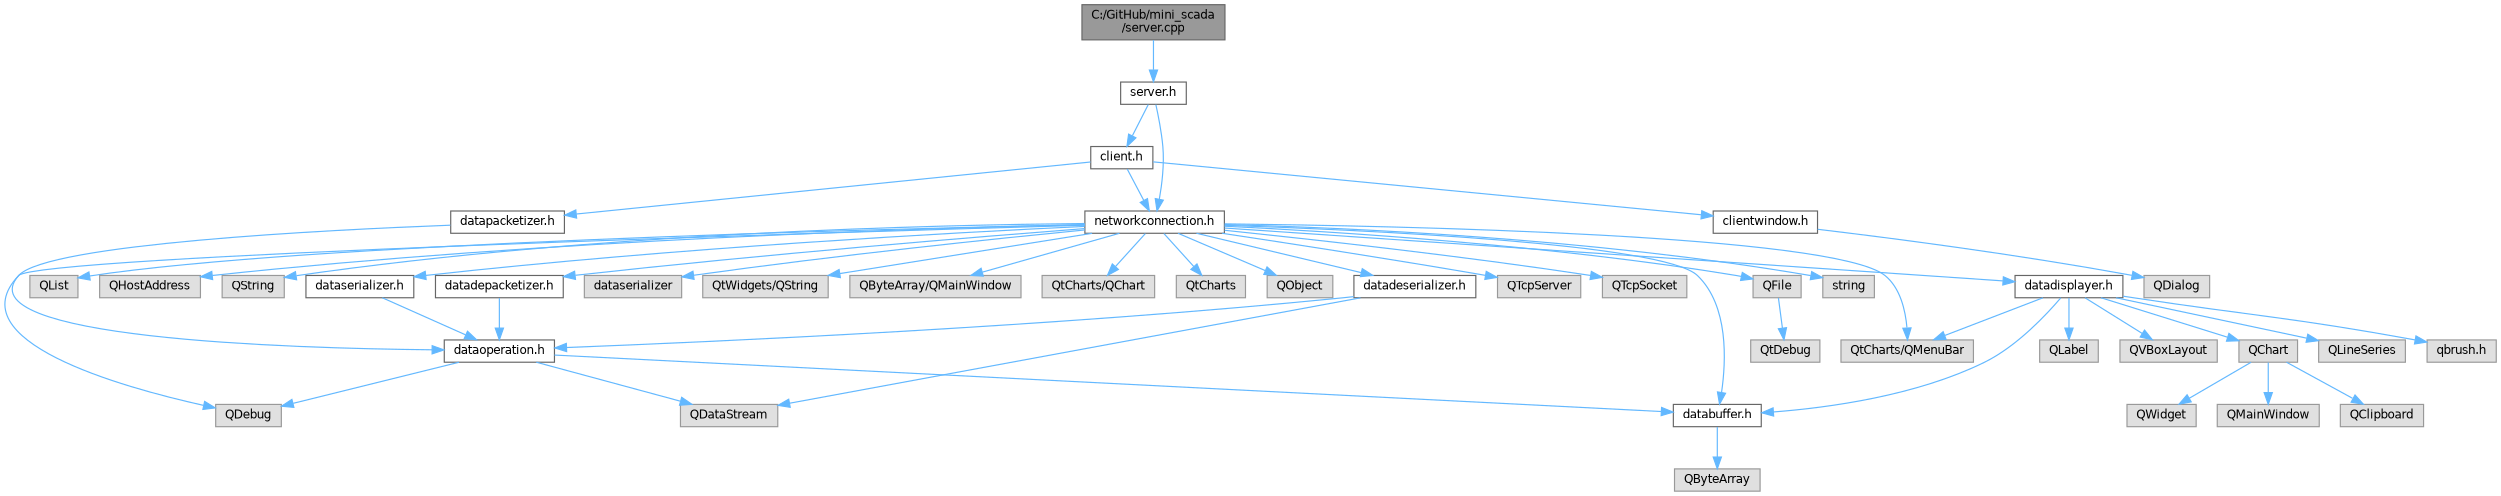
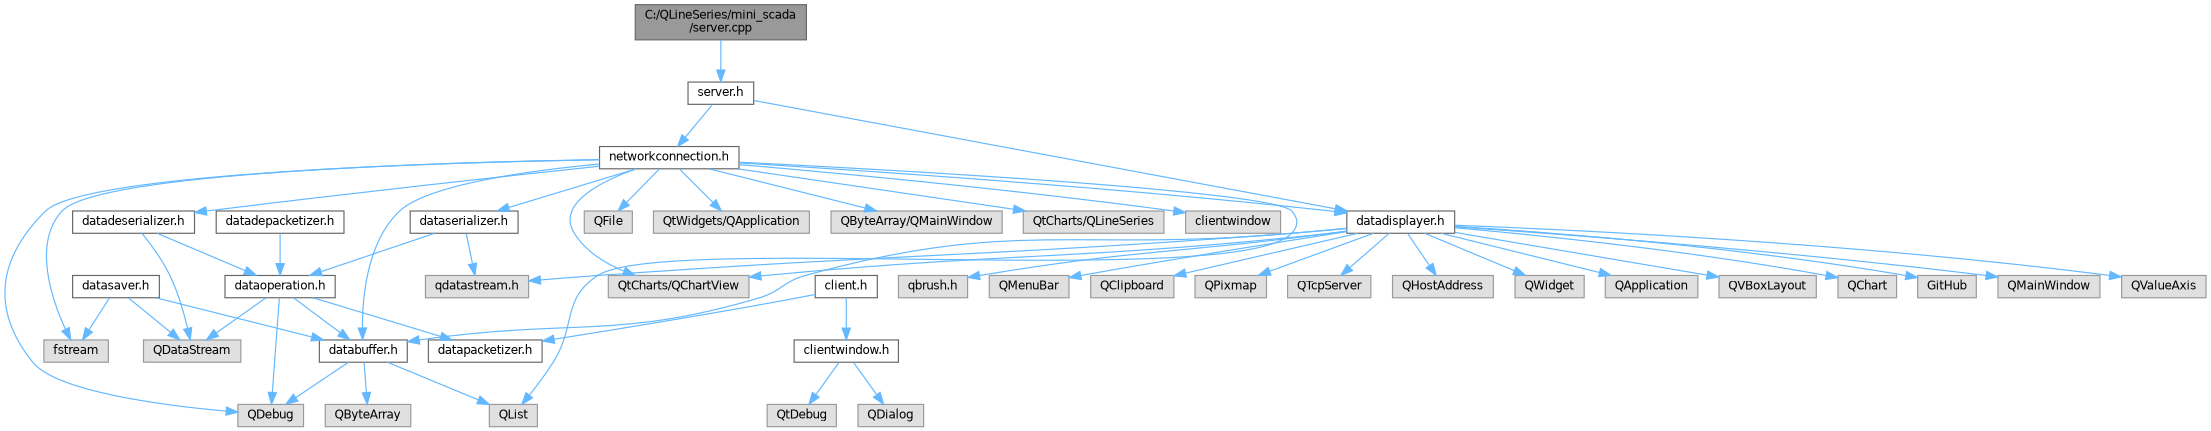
node "C:/GitHub/mini_scada /server.cpp": label "C:/GitHub/mini_scada /server.cpp" -> "C:/QLineSeries/mini_scada /server.cpp"
edge "server.h" -> "client.h": now "server.h" -> "datadisplayer.h"
edge "client.h" -> "networkconnection.h": removed
edge "networkconnection.h" -> "QHostAddress": now "datadisplayer.h" -> "QHostAddress"
edge "networkconnection.h" -> "datadepacketizer.h": removed
edge "networkconnection.h" -> "QTcpServer": now "datadisplayer.h" -> "QTcpServer"
node "datasaver.h": added
node "QString": removed
node "qdatastream.h": added
node "dataserializer": label "dataserializer" -> "fstream"
node "QtWidgets/QString": label "QtWidgets/QString" -> "QtWidgets/QApplication"
node "QMenuBar": added
node "QtCharts/QChart": label "QtCharts/QChart" -> "QtCharts/QLineSeries"
node "QtCharts": removed
node "QPixmap": added
node "QObject": removed
node "QTcpSocket": removed
node "string": label "string" -> "clientwindow"
node "QValueAxis": added
edge "datapacketizer.h" -> "dataoperation.h": reversed
edge "QFile" -> "QtDebug": now "clientwindow.h" -> "QtDebug"
node "QtCharts/QMenuBar": label "QtCharts/QMenuBar" -> "QtCharts/QChartView"
node "QLabel": label "QLabel" -> "QApplication"
node "QLineSeries": label "QLineSeries" -> "GitHub"
edge "QChart" -> "QMainWindow": now "datadisplayer.h" -> "QMainWindow"
edge "databuffer.h" -> "QDebug": added
edge "QChart" -> "QWidget": now "datadisplayer.h" -> "QWidget"
edge "QChart" -> "QClipboard": now "datadisplayer.h" -> "QClipboard"
edge "databuffer.h" -> "QList": added
